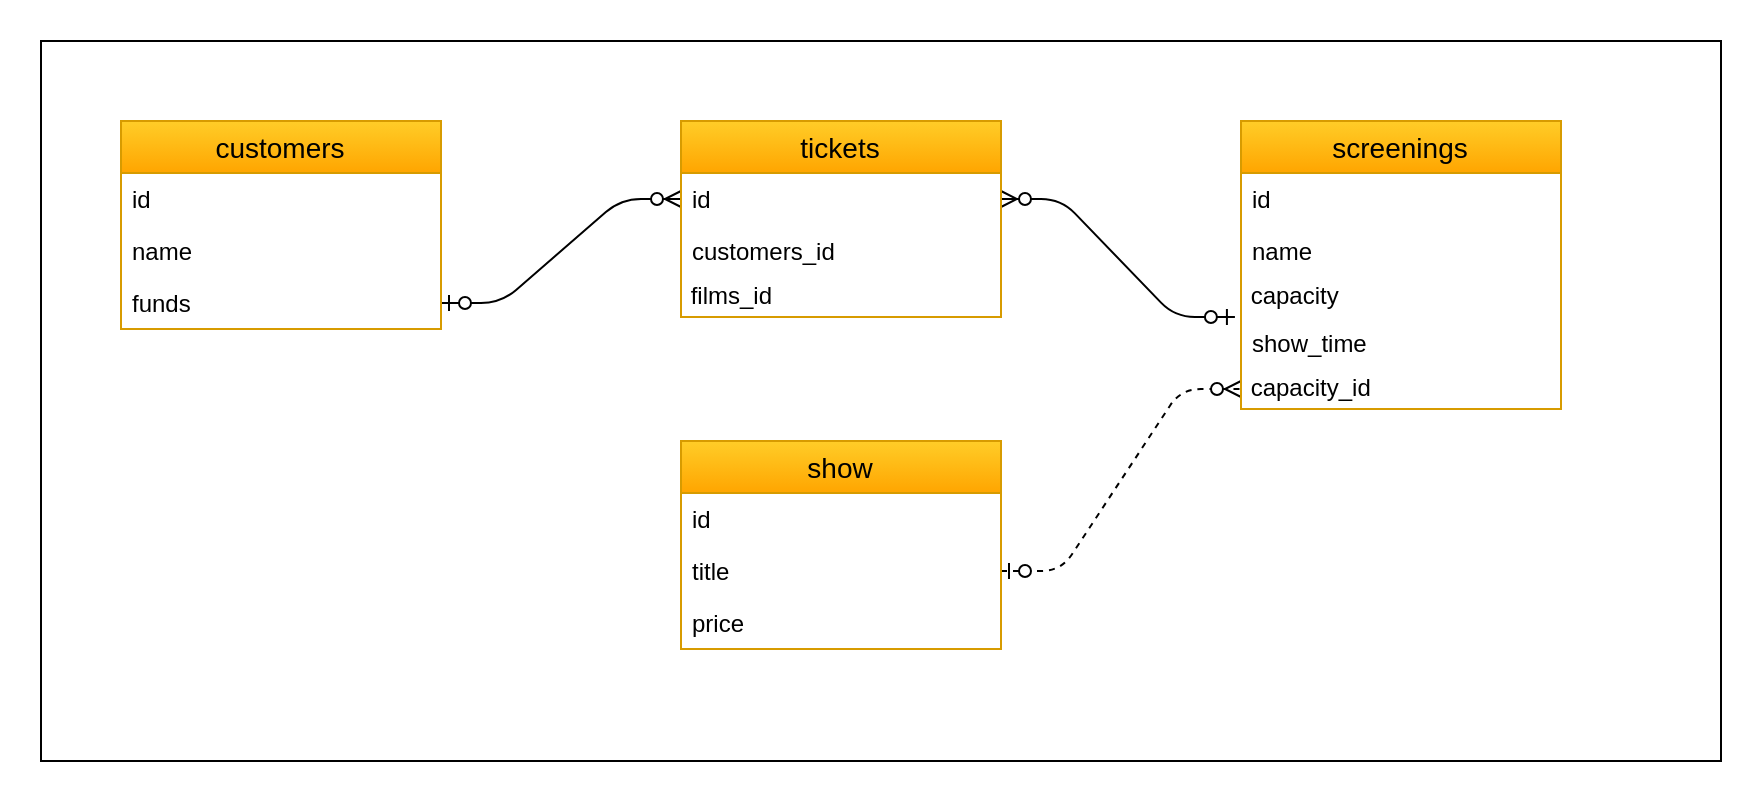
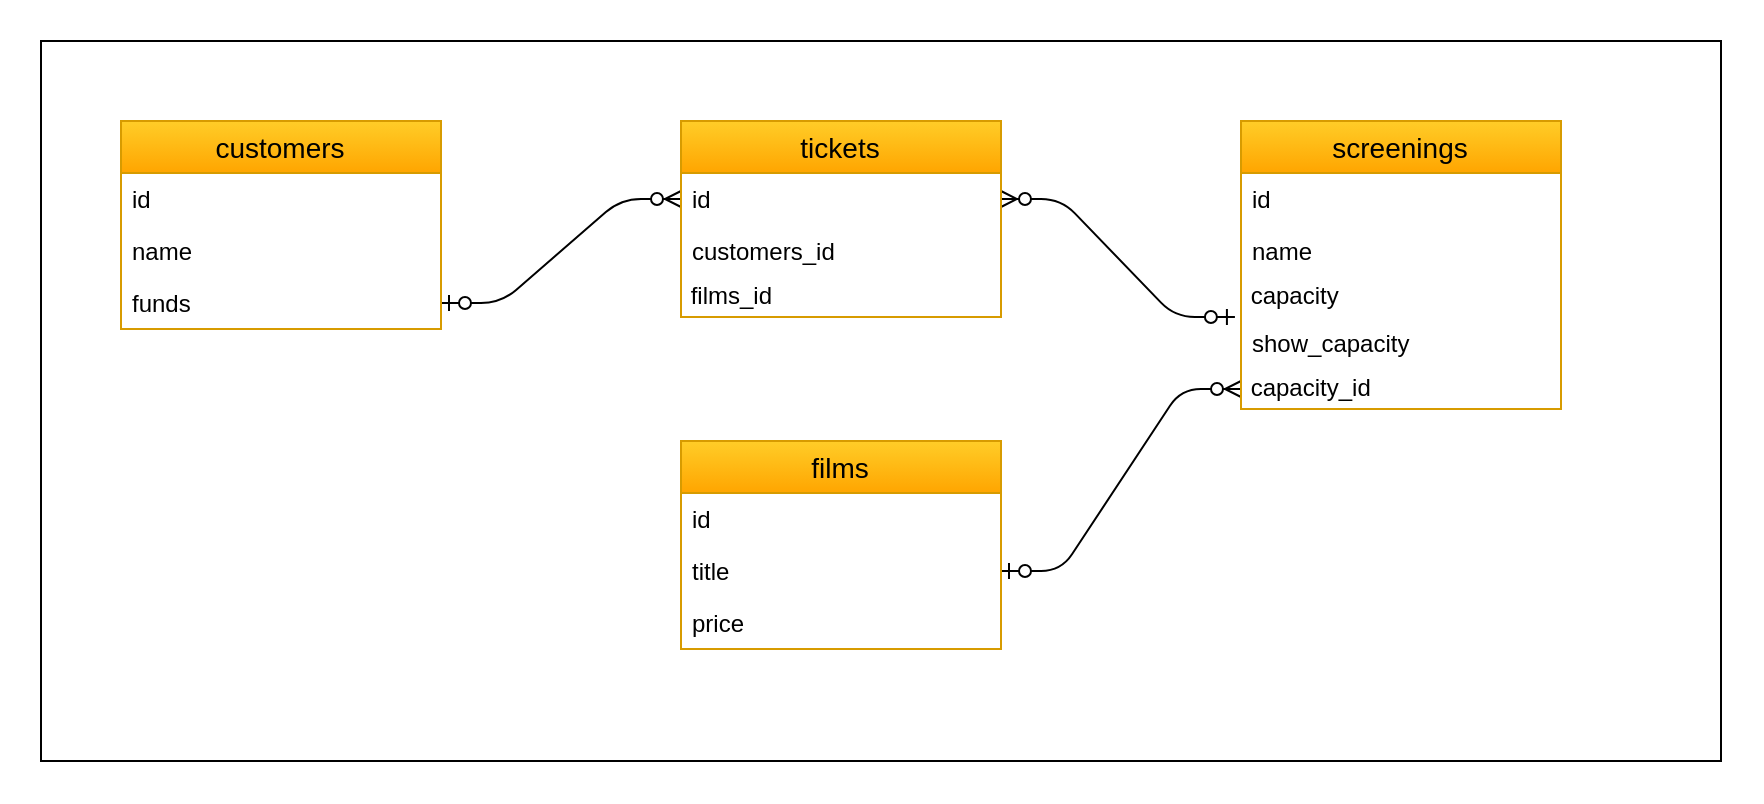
node "show_time": label "show_time" -> "show_capacity"
node "show": label "show" -> "films"
edge "capacity_id" -- "title": style dashed -> solid
